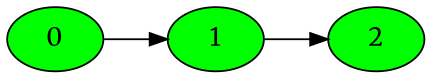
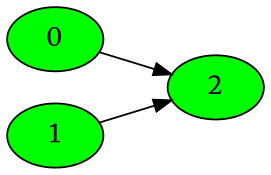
edge "0" -> "1": now "0" -> "2"
